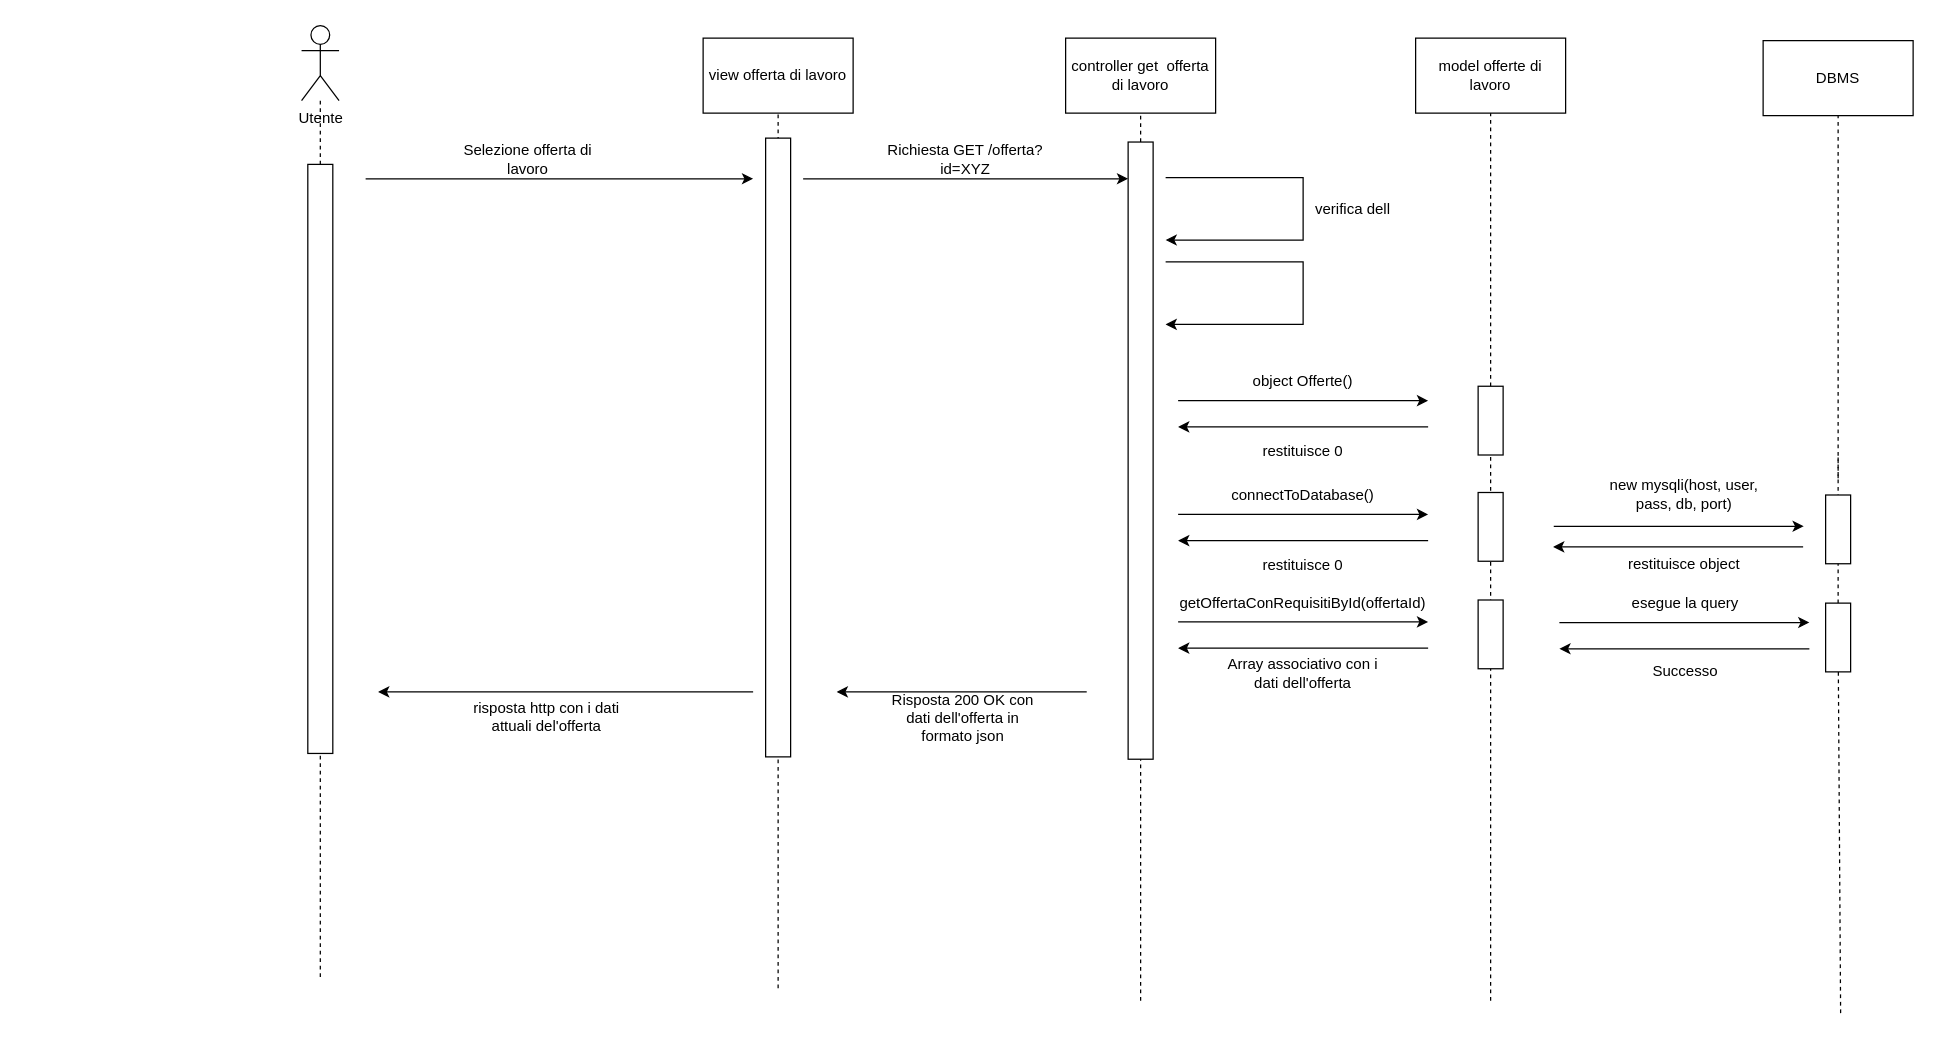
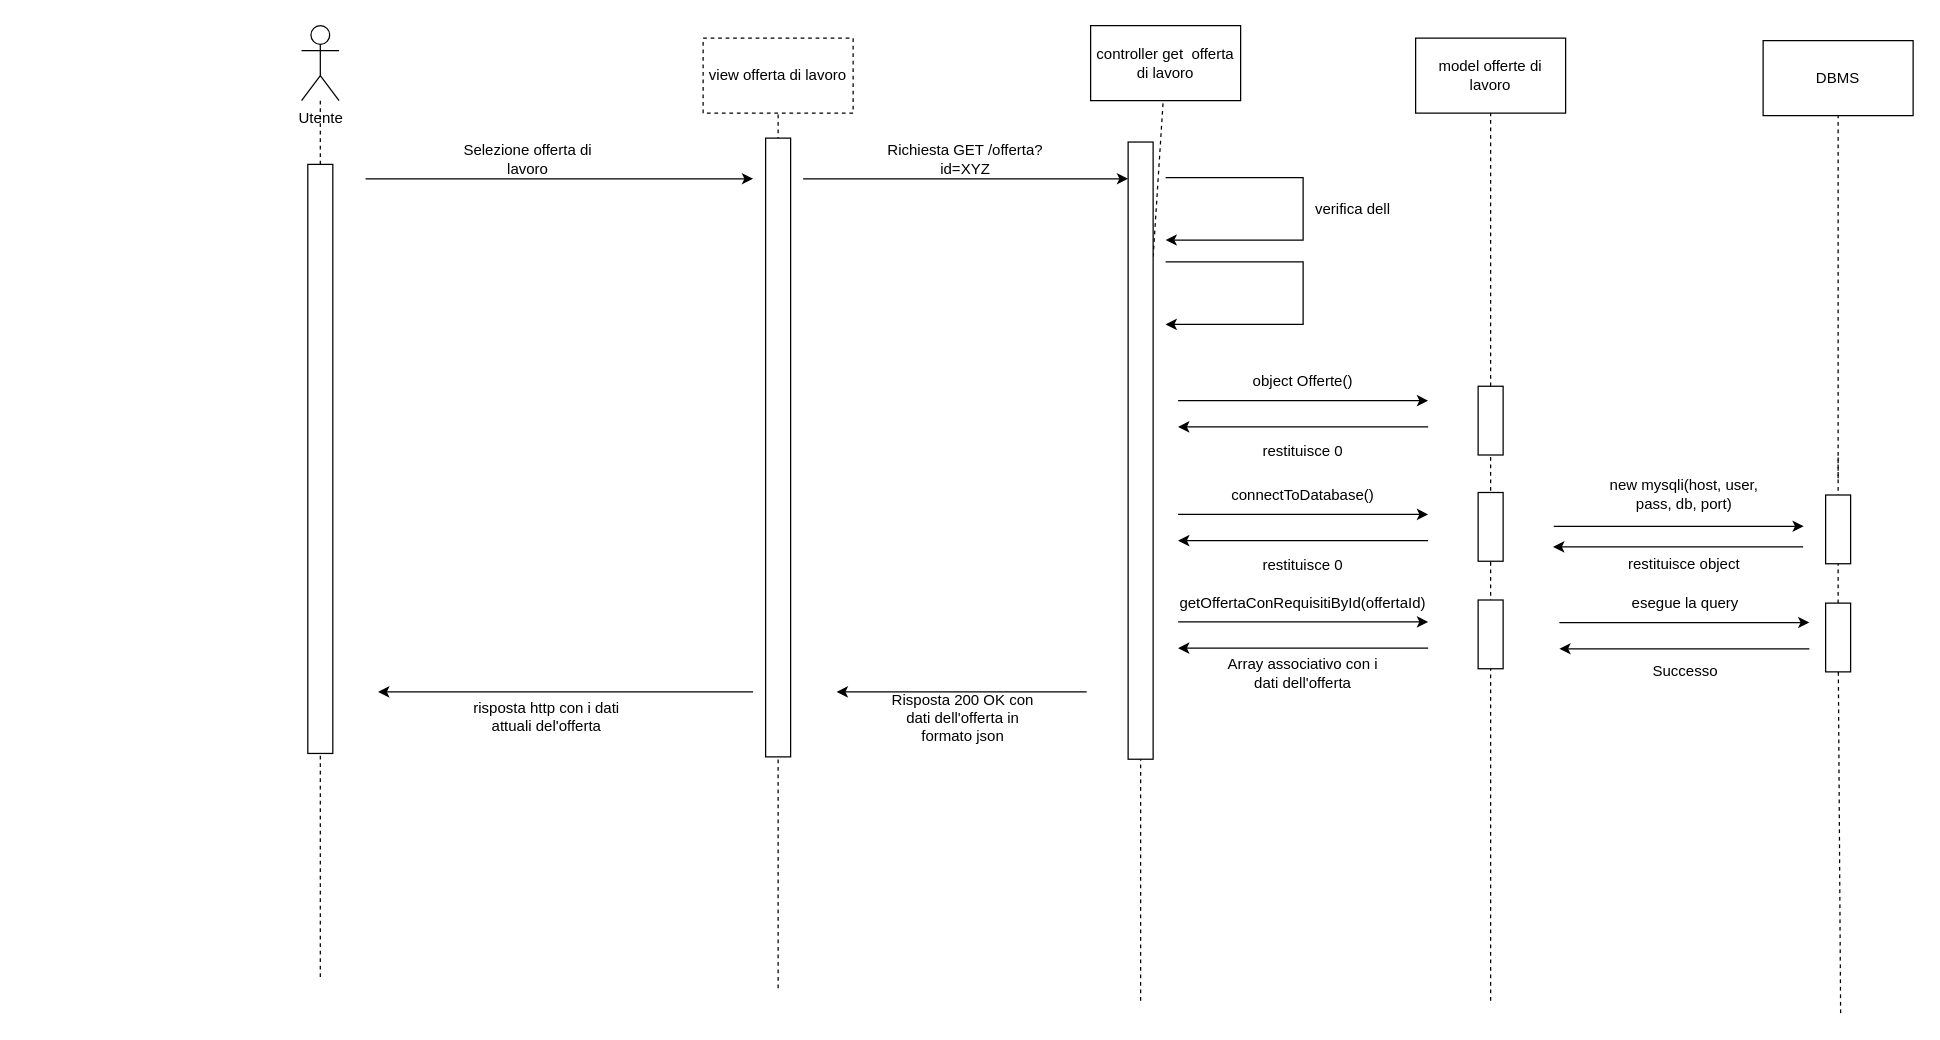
node "view offerta di lavoro": style solid -> dashed
node "controller get offerta di lavoro": moved (1141, 76) -> (1166, 63)
